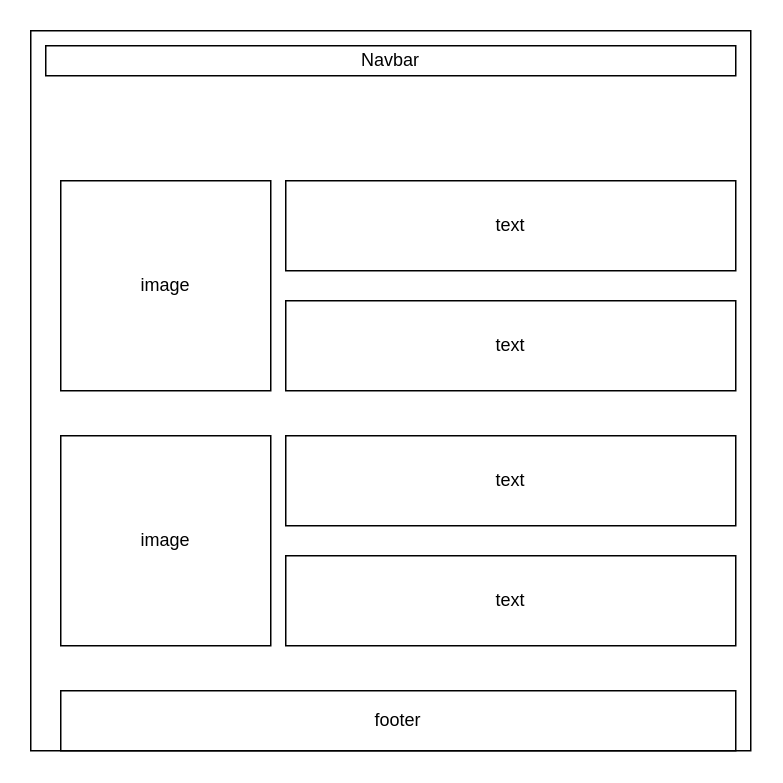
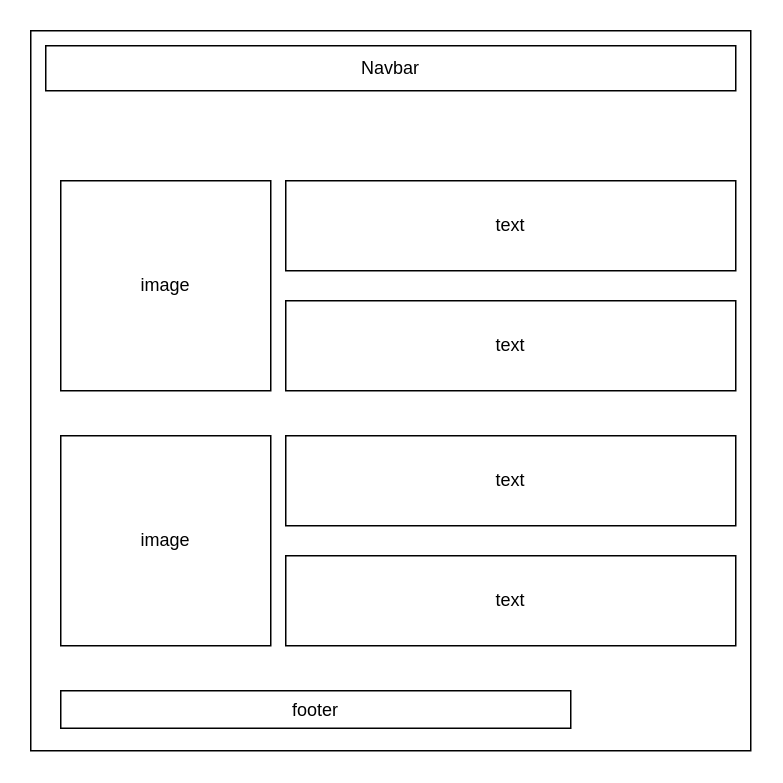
node "Navbar": size 690x30 -> 690x45
node "footer": size 675x60 -> 510x38
